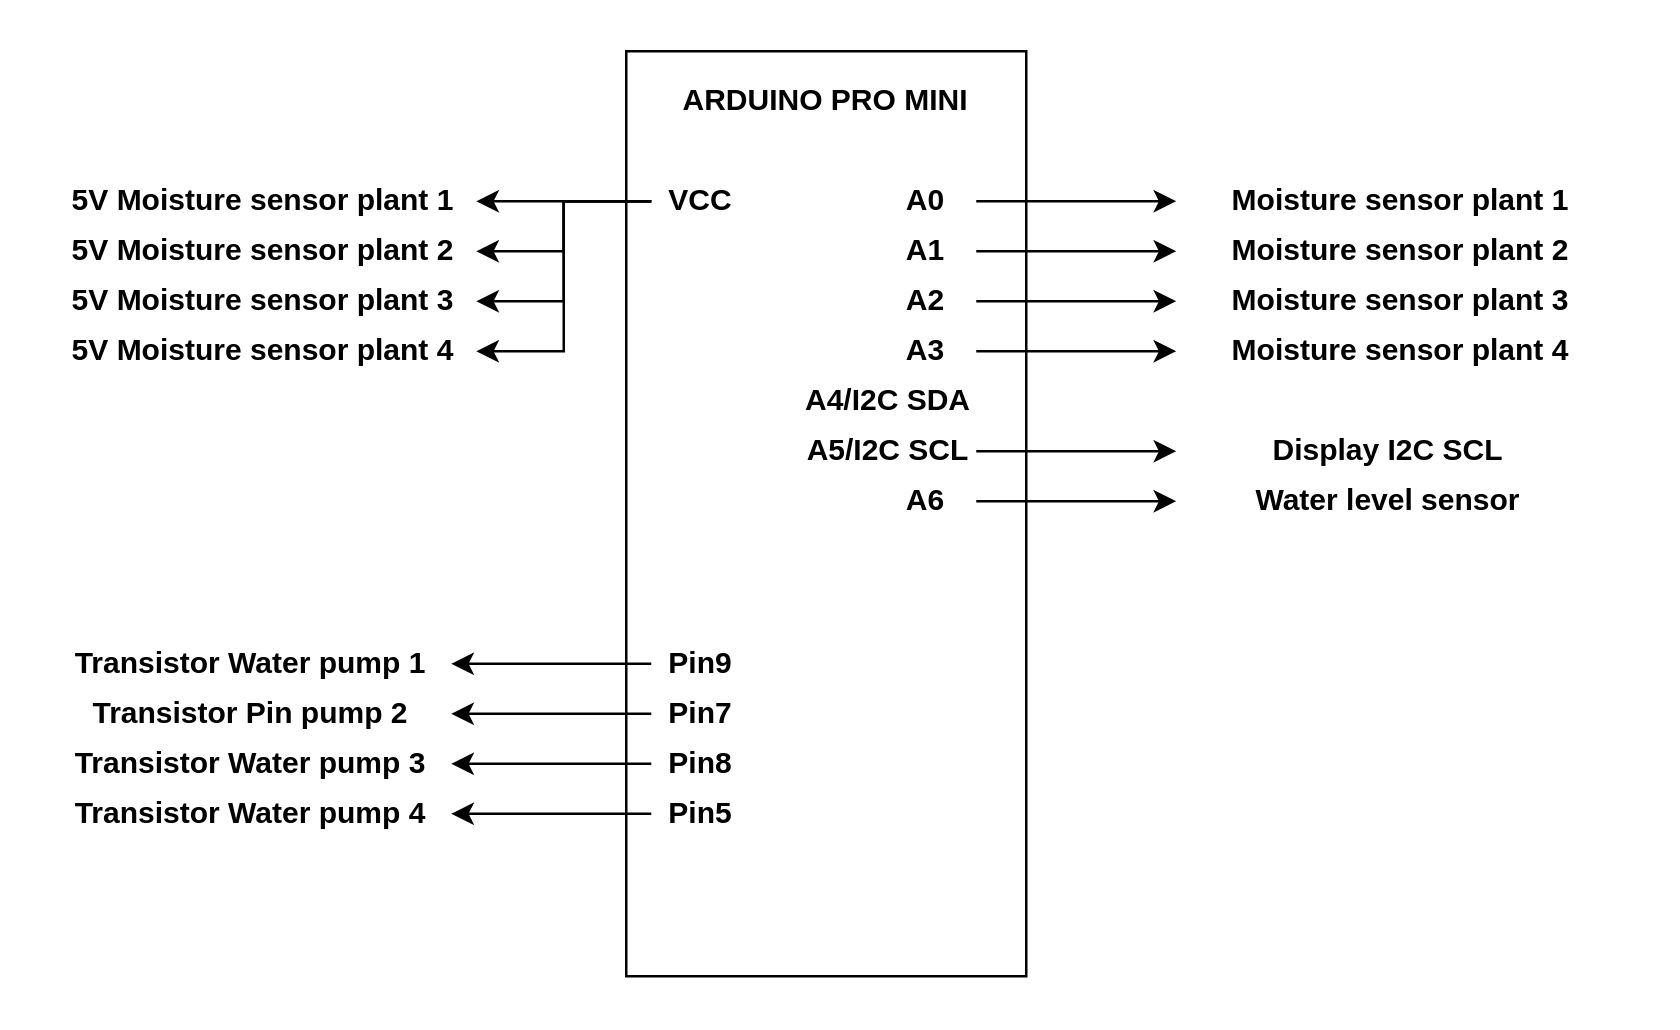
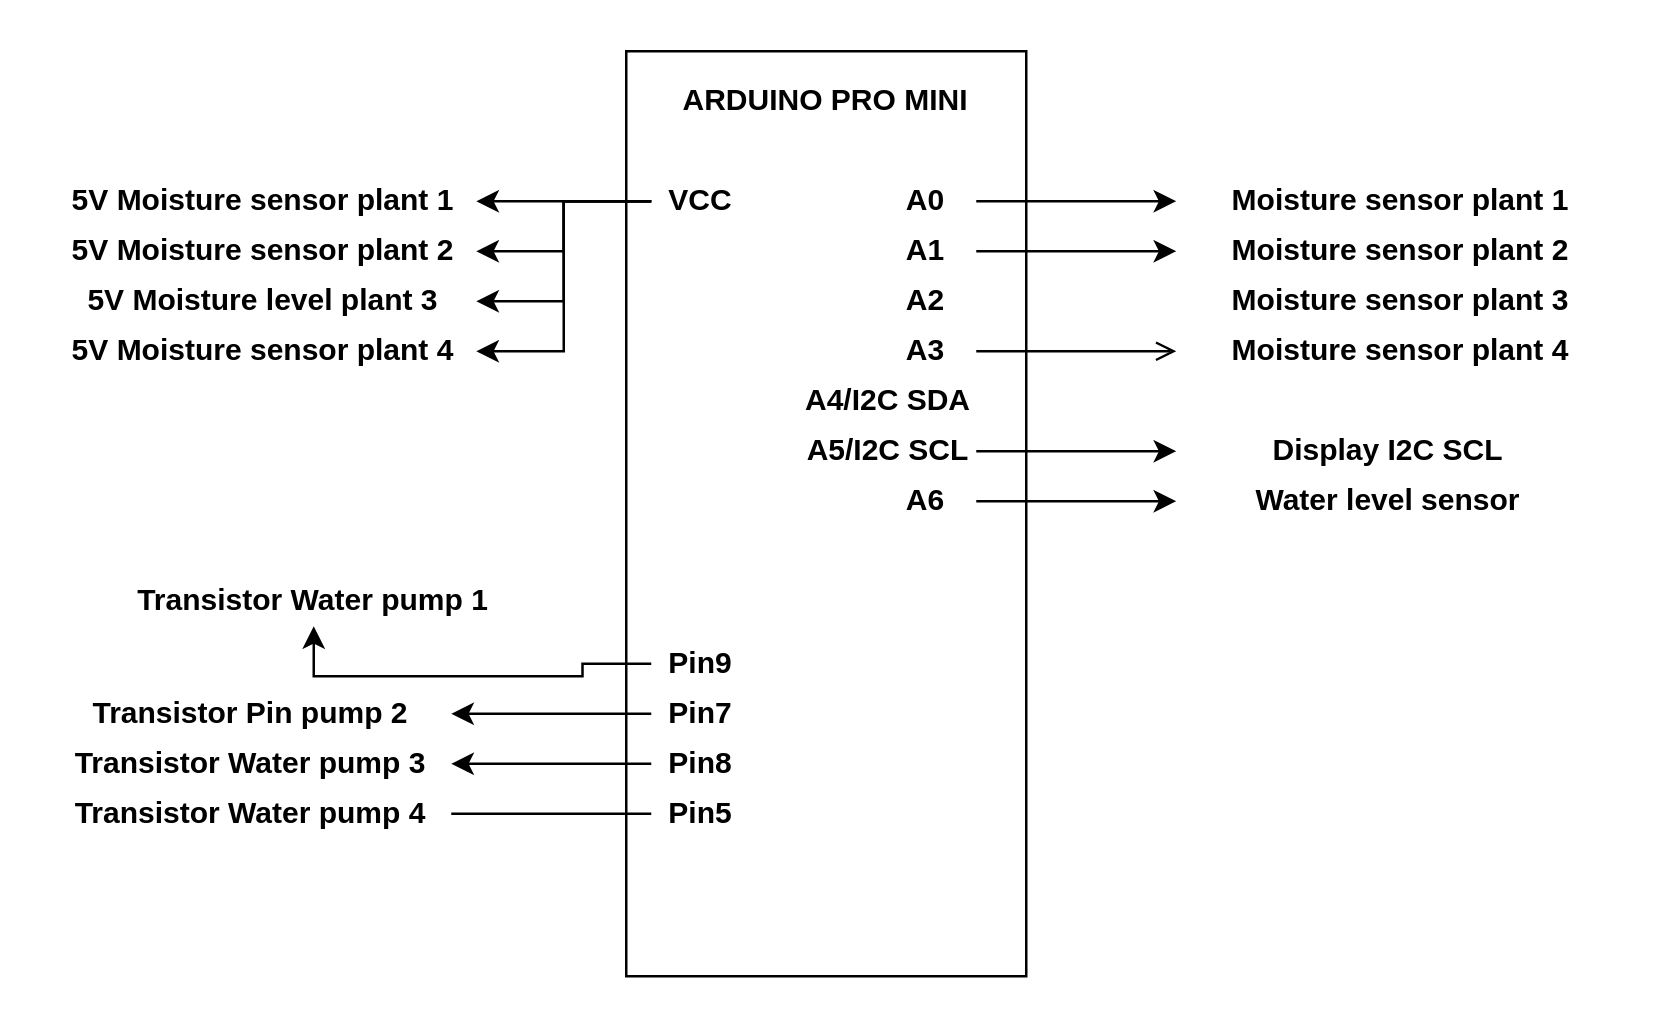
node "5V Moisture sensor plant 3": label "5V Moisture sensor plant 3" -> "5V Moisture level plant 3"
edge "A2" -> "Moisture sensor plant 3": removed
edge "A3" -> "Moisture sensor plant 4": arrowhead classic -> open
node "Transistor Water pump 1": moved (251, 664) -> (314, 601)
edge "Pin5" -> "Transistor Water pump 4": arrowhead classic -> none
